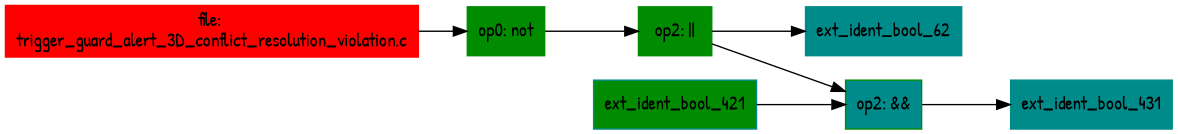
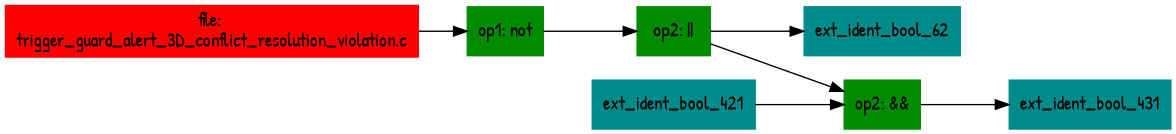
node "op0: not": label "op0: not" -> "op1: not"
node "ext_ident_bool_421": fillcolor green4 -> cyan4
node "op2: &&": fillcolor cyan4 -> green4
